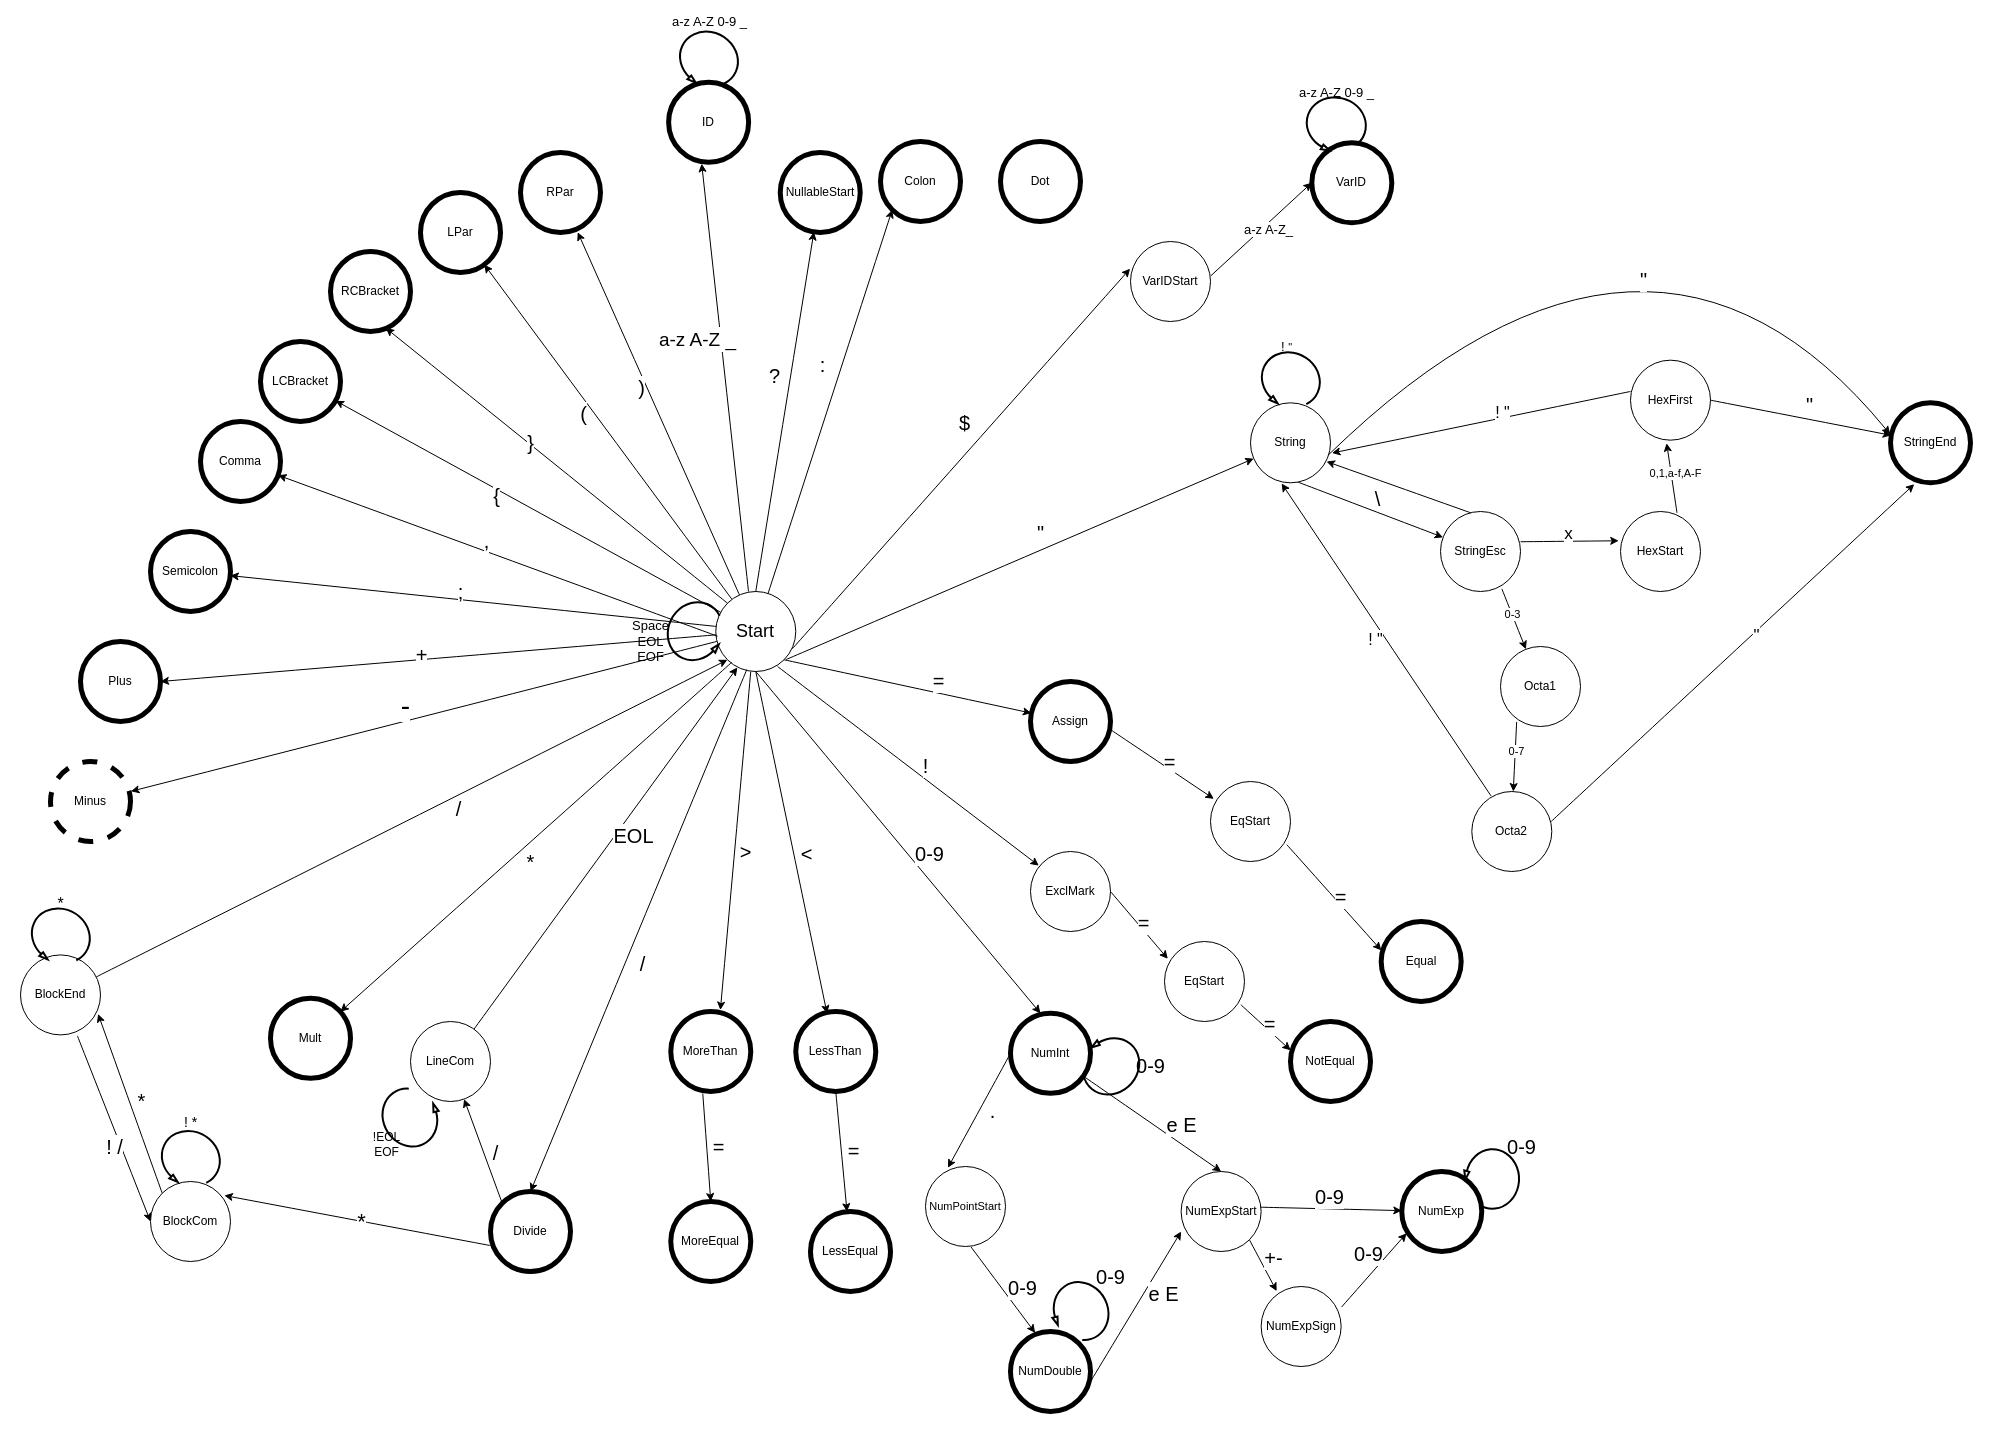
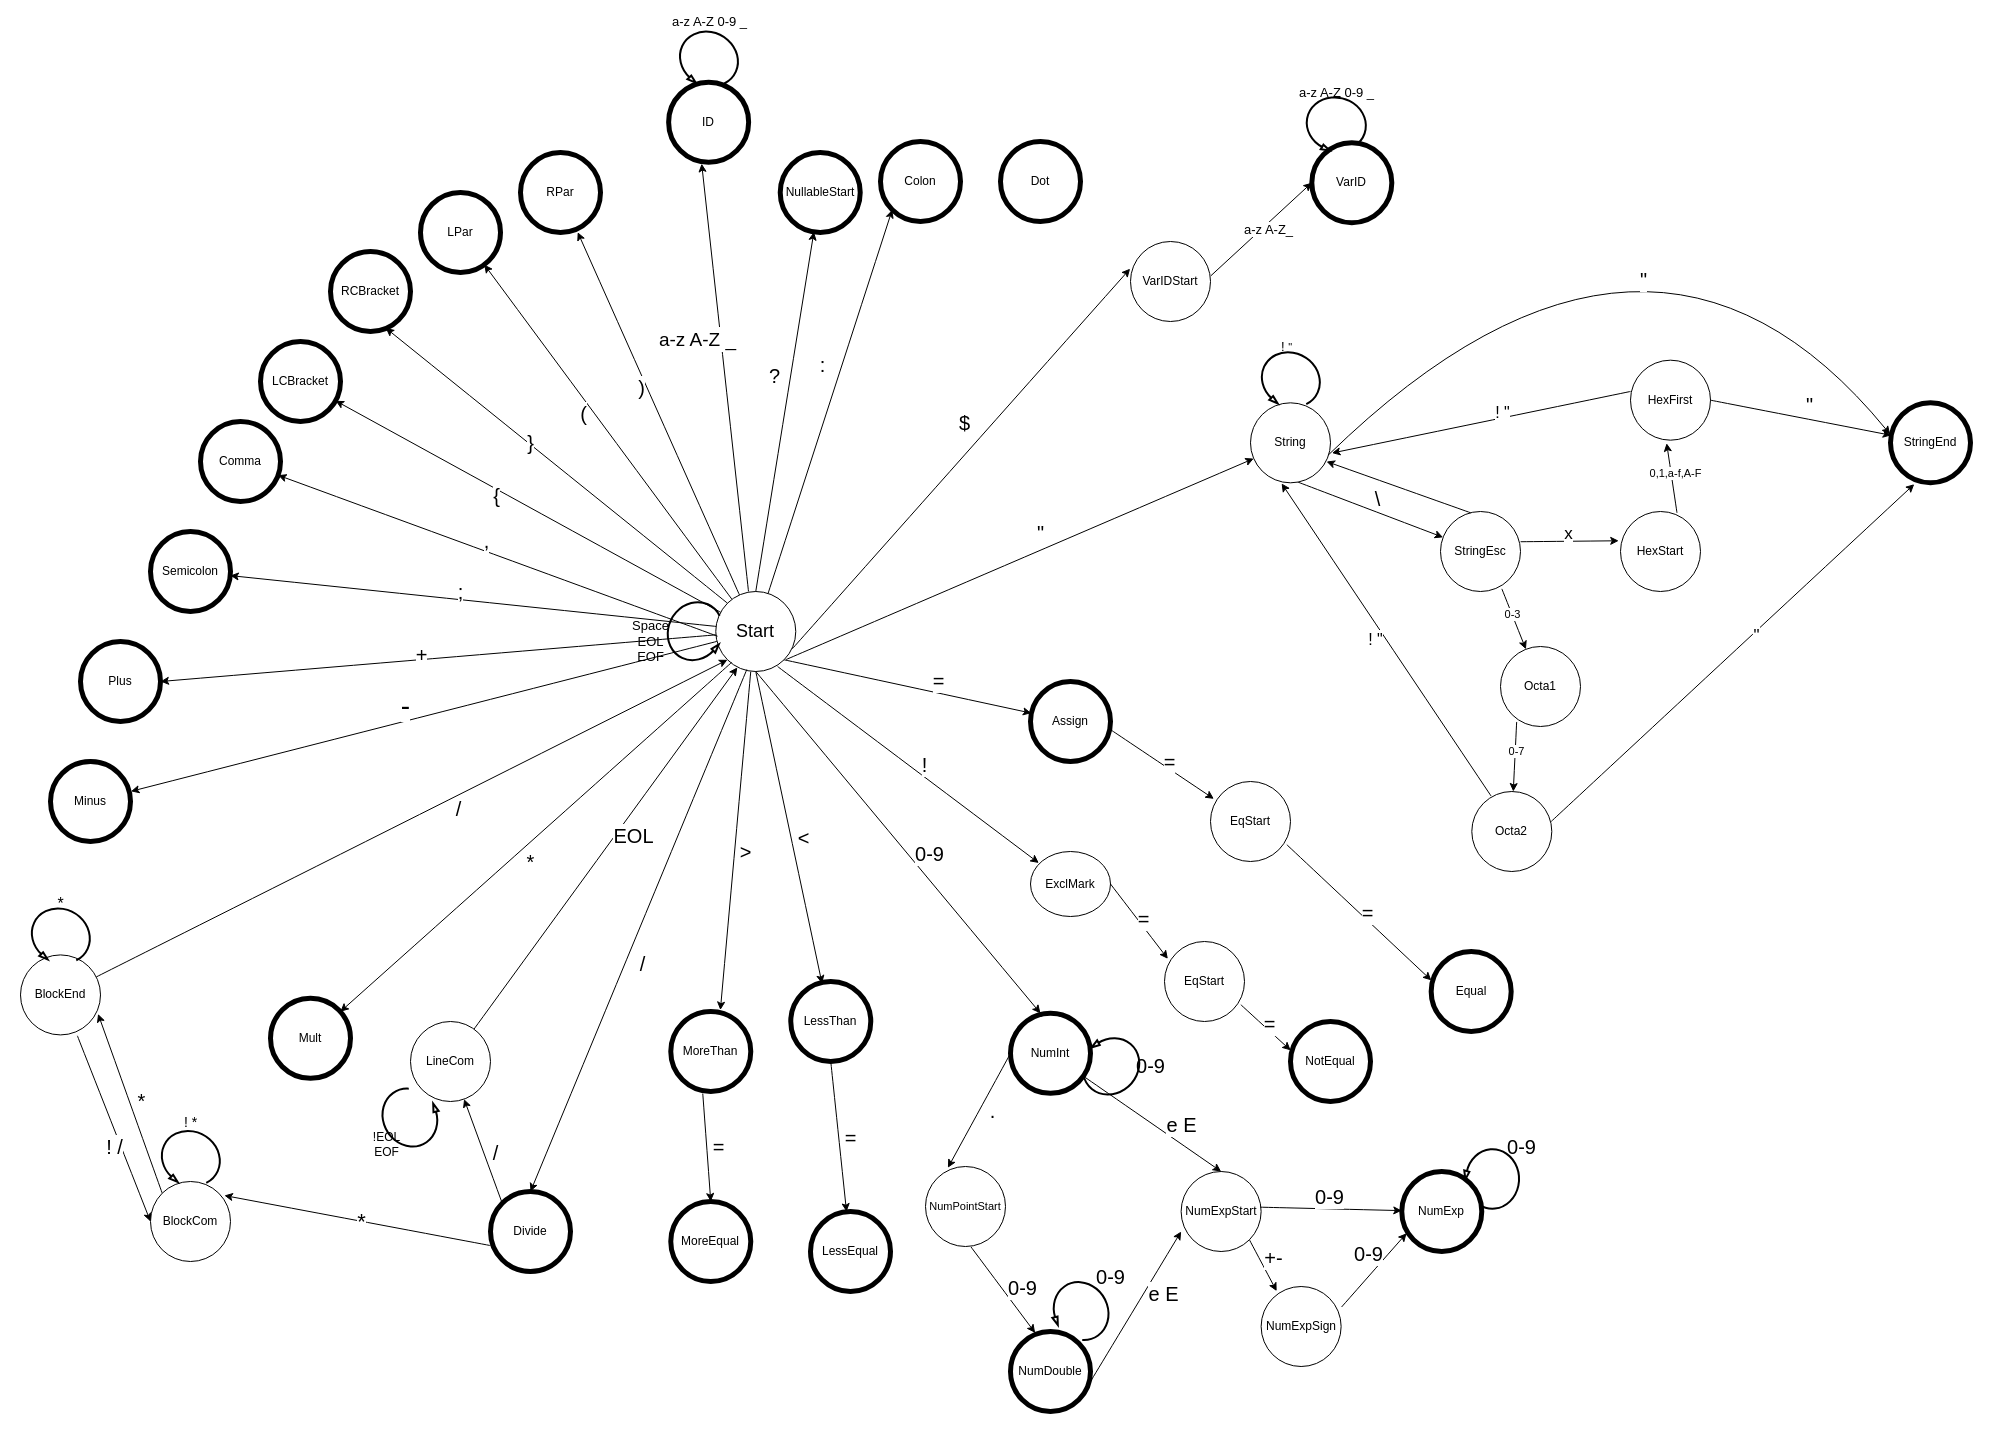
node "Minus": style dashed -> solid
node "ExclMark": size 80x80 -> 80x65
node "Equal": moved (1421, 962) -> (1471, 992)
node "LessThan": moved (836, 1052) -> (831, 1022)
